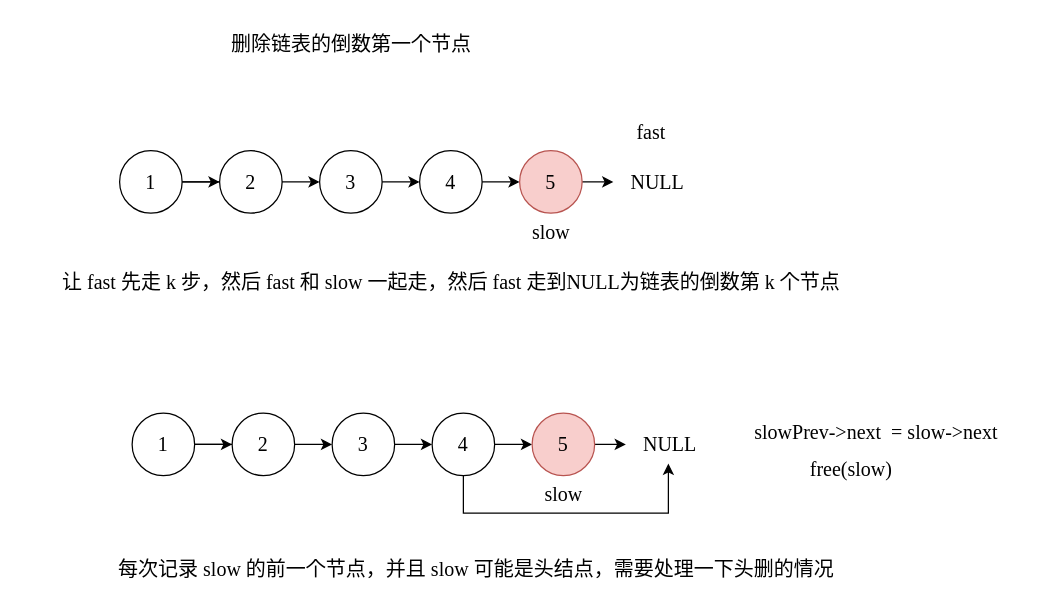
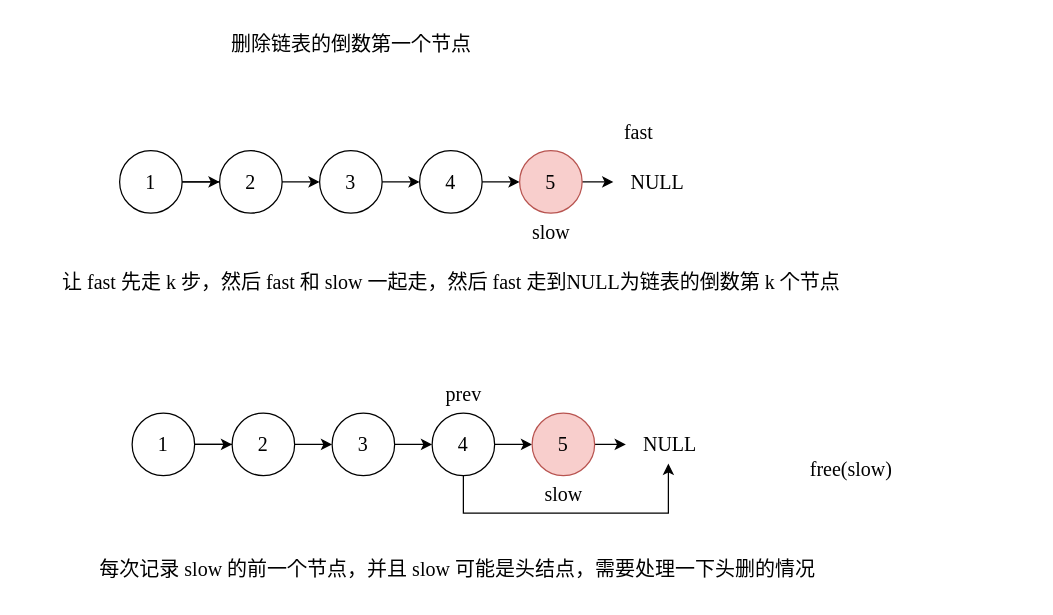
node "fast": moved (651, 132) -> (638, 132)
node "prev": added
node "slowPrev->next = slow->next": removed
node "每次记录 slow 的前一个节点，并且 slow 可能是头结点，需要处理一下头删的情况": moved (476, 569) -> (457, 569)
